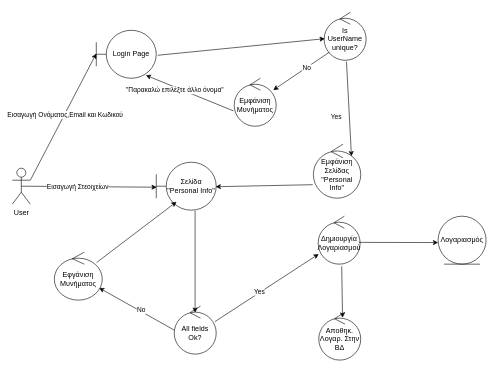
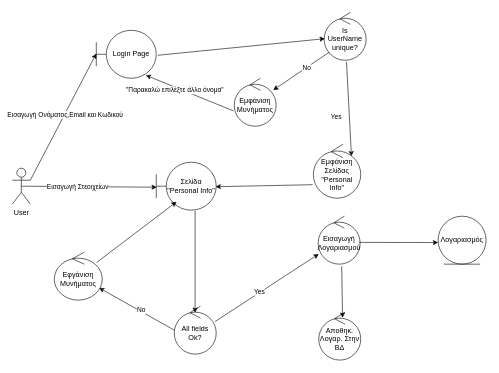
node "Δημιουργία Λογαριασμού": label "Δημιουργία Λογαριασμού" -> "Εισαγωγή Λογαριασμού"
